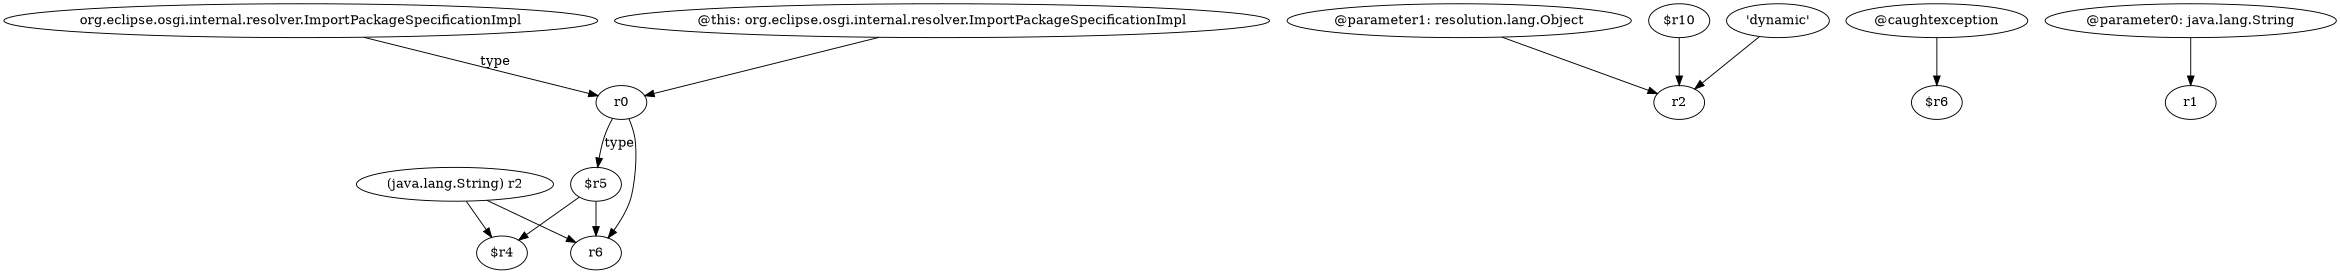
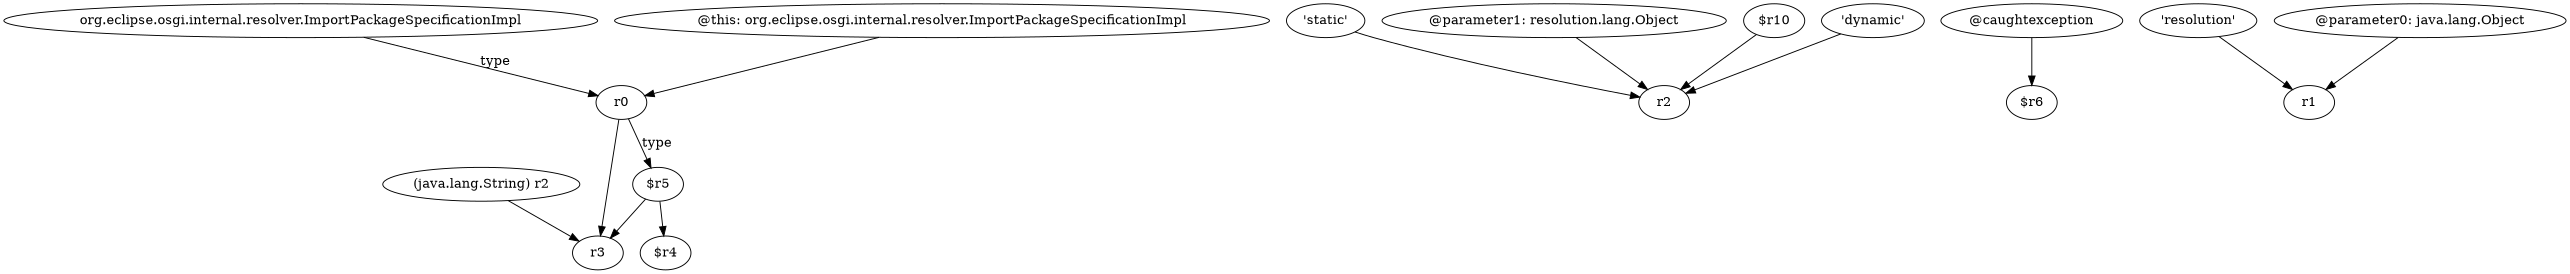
node "'static'": added
node "@parameter0: java.lang.String": label "@parameter0: java.lang.String" -> "@parameter0: java.lang.Object"
node "'resolution'": added
edge "(java.lang.String) r2" -> "$r4": removed
node "r6": label "r6" -> "r3"
